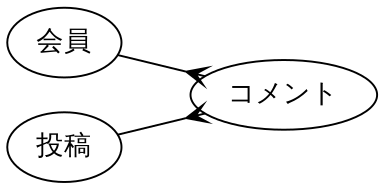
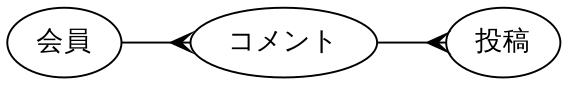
edge "投稿" -> "コメント": reversed
